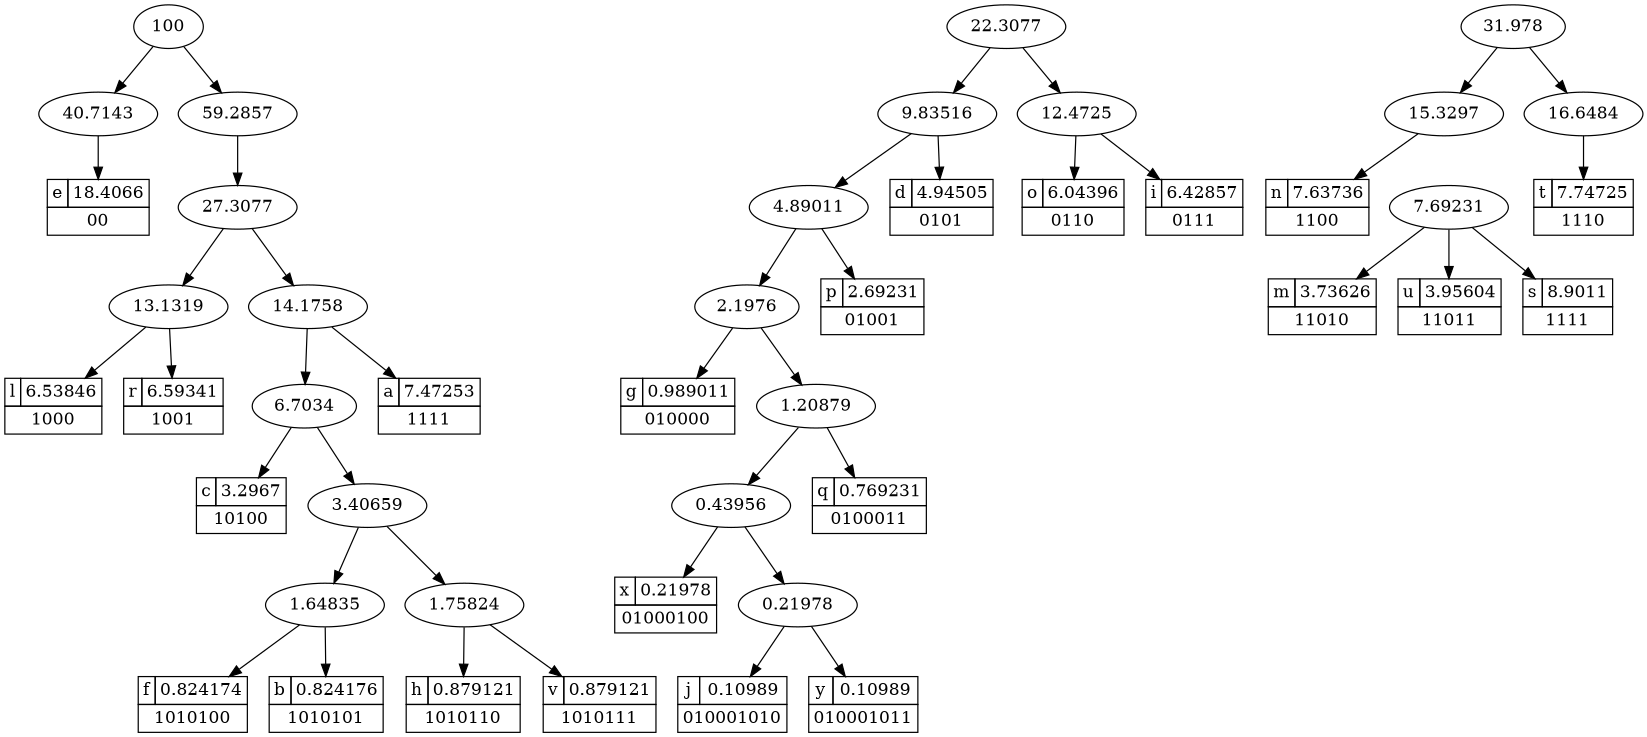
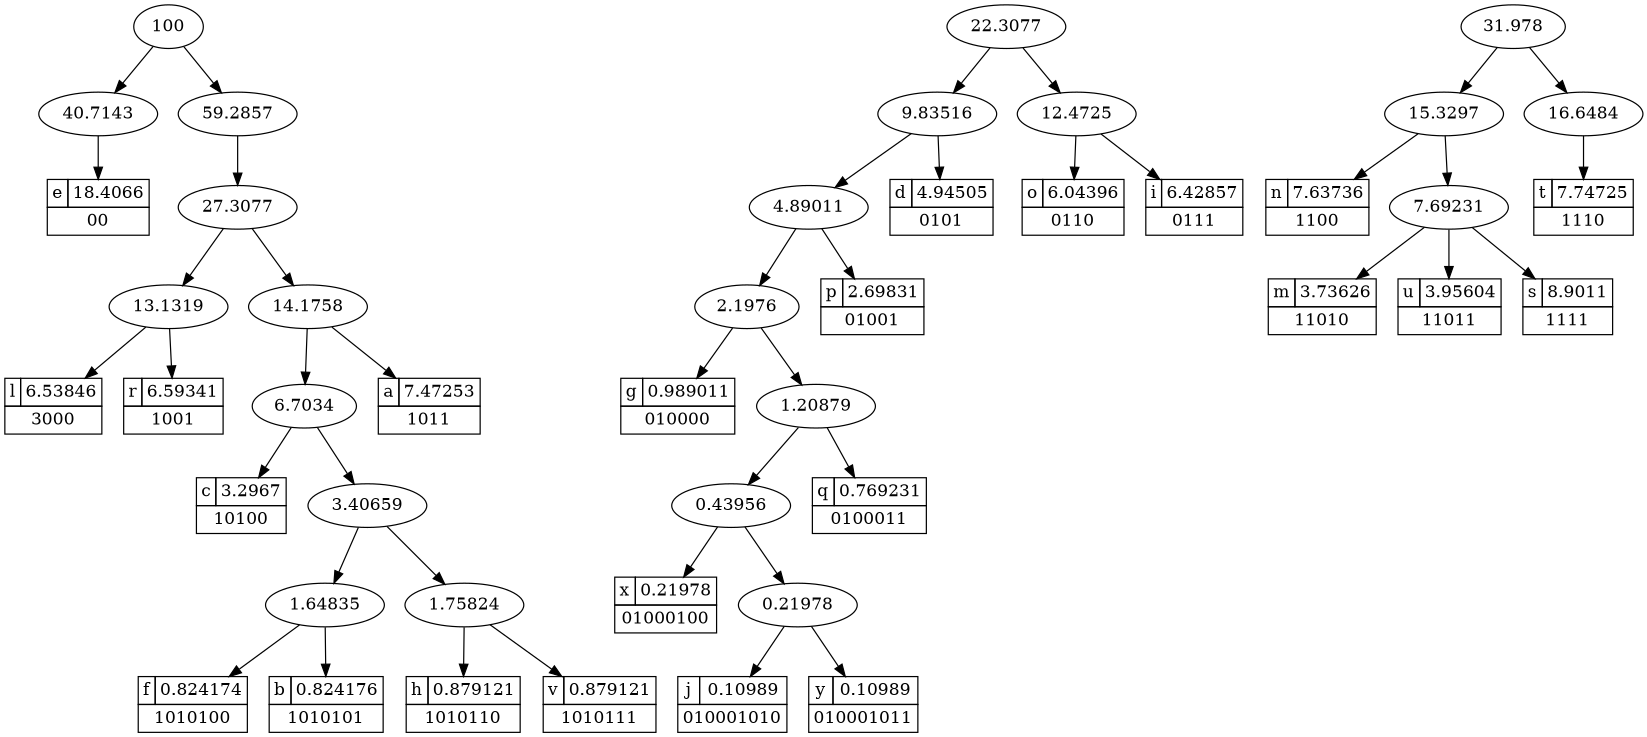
edge "15.3297" -> "7.69231": added
node "p": text "2.69231" -> "2.69831"
node "l": text "1000" -> "3000"
node "a": text "1111" -> "1011"
